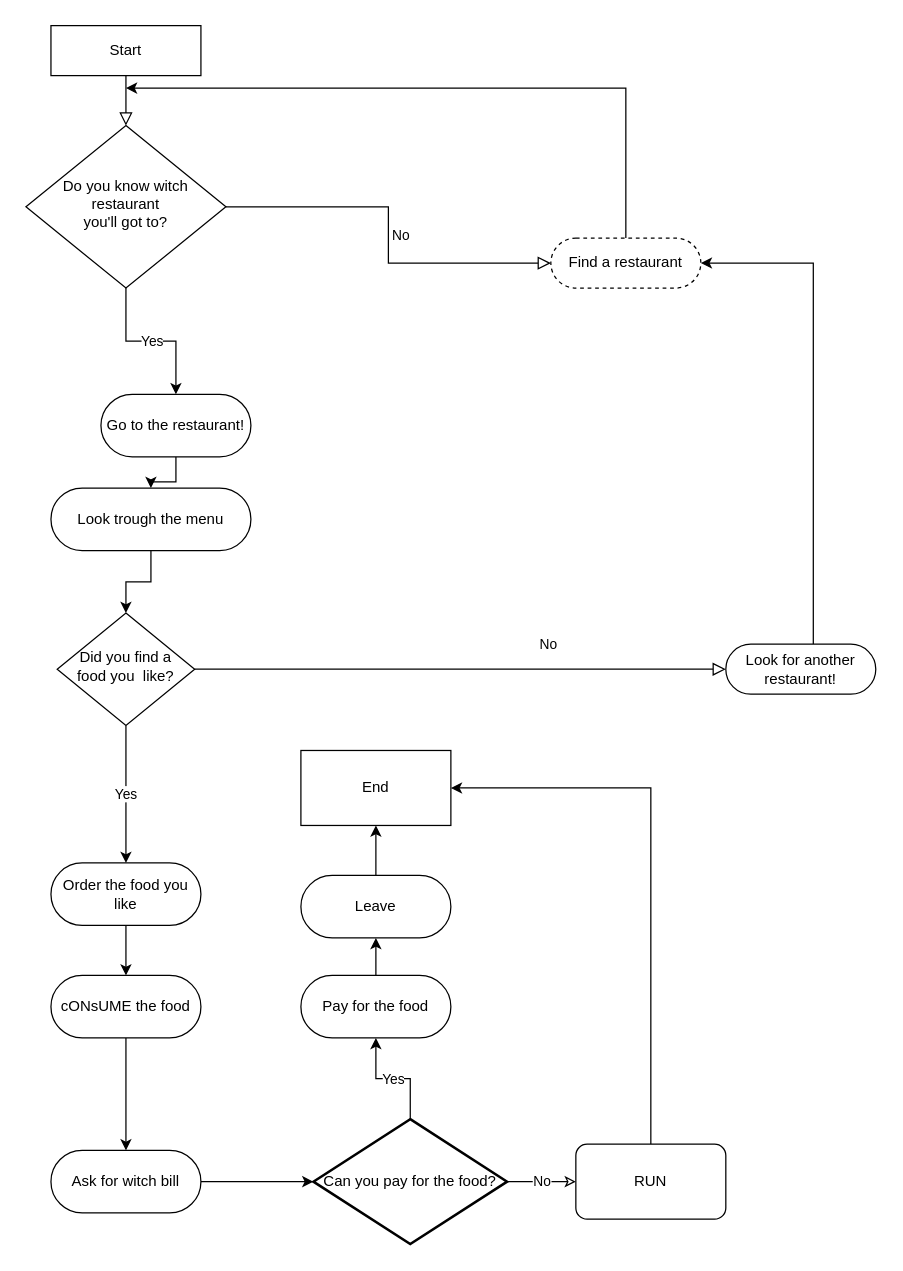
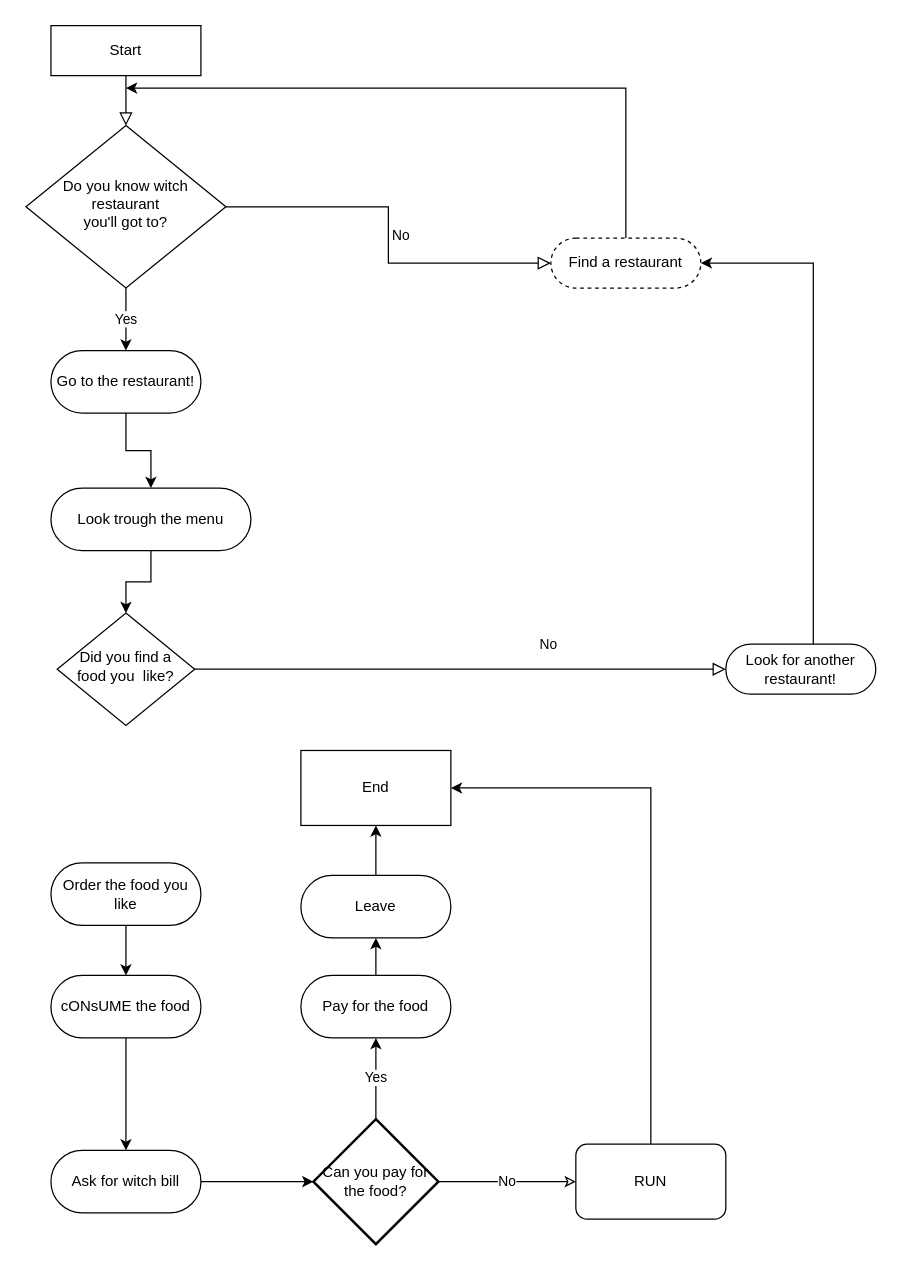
node "Go to the restaurant!": moved (176, 426) -> (126, 382)
edge "Did you find a food you like?" -> "Order the food you like": removed, label "Yes"
node "Can you pay for the food?": size 194x125 -> 125x125
